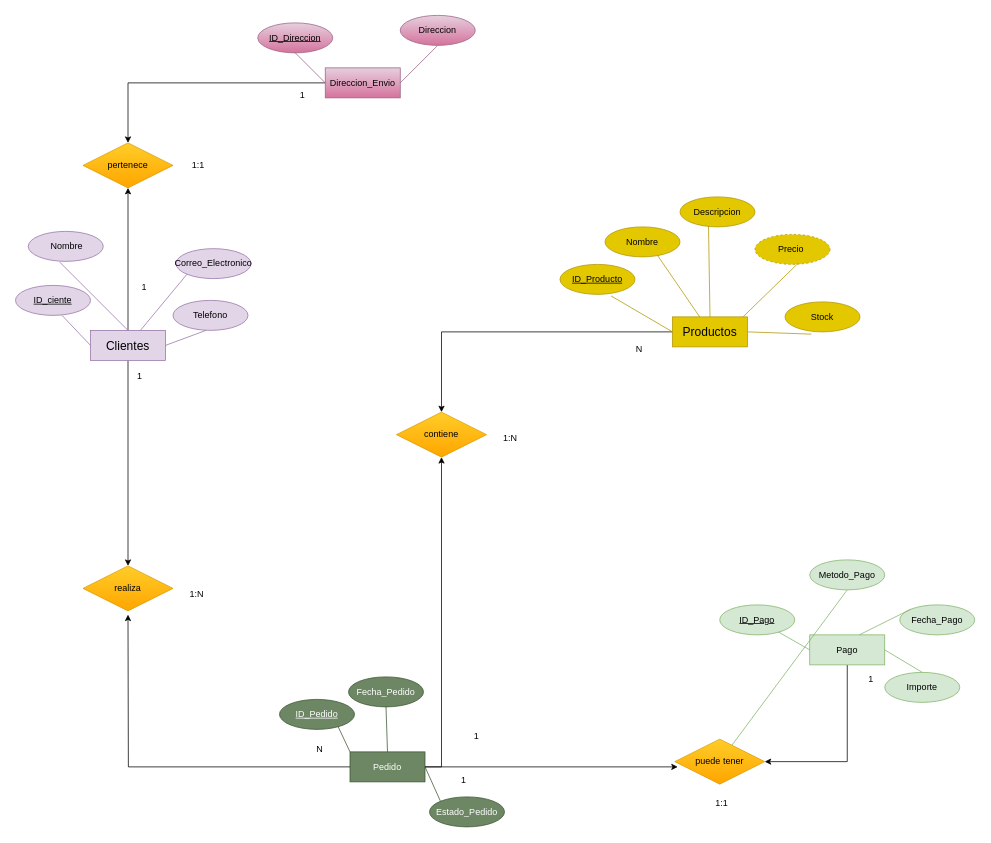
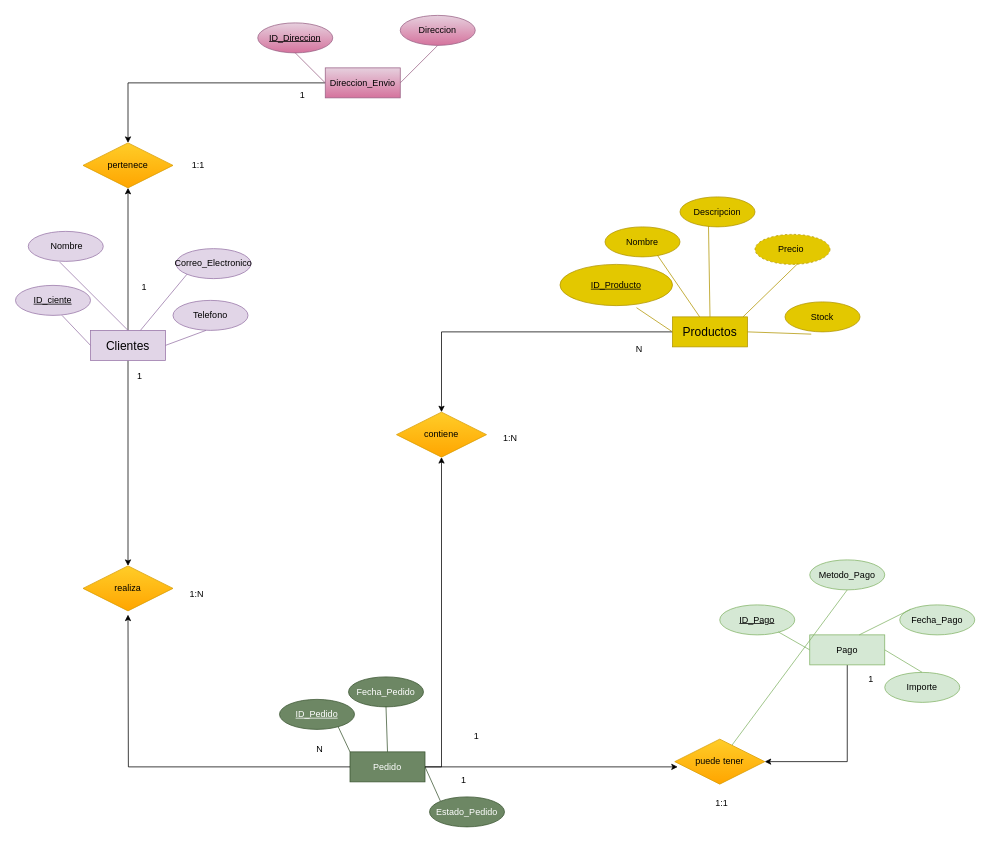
node "ID_Producto": size 75x30 -> 113x41
